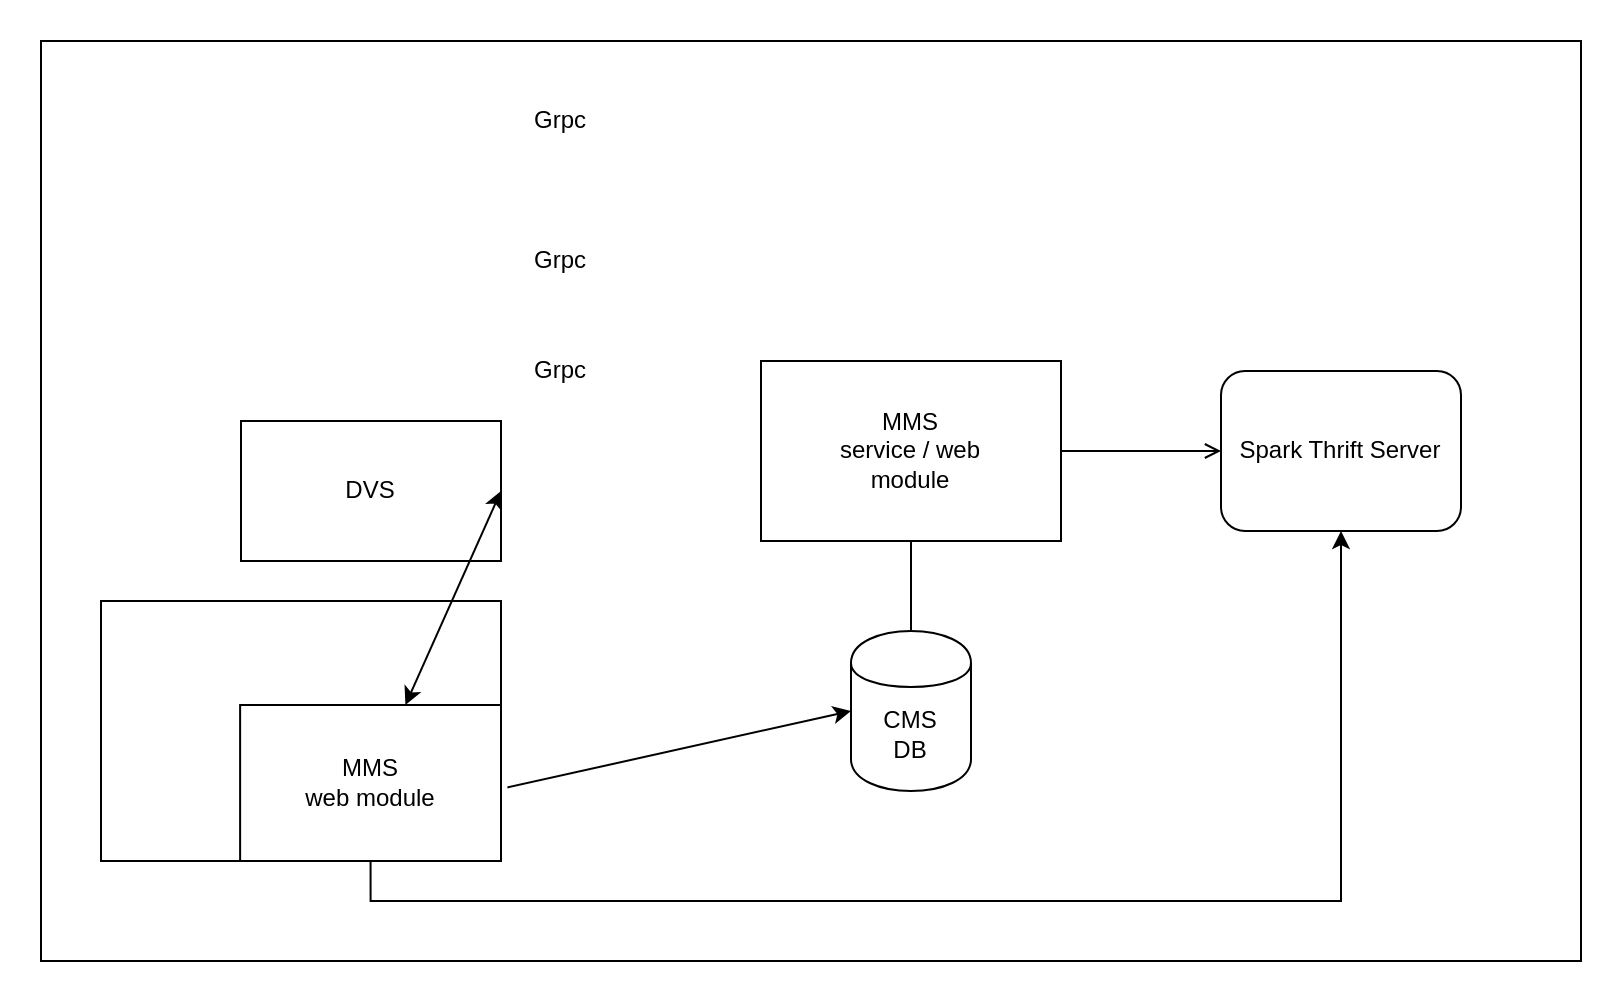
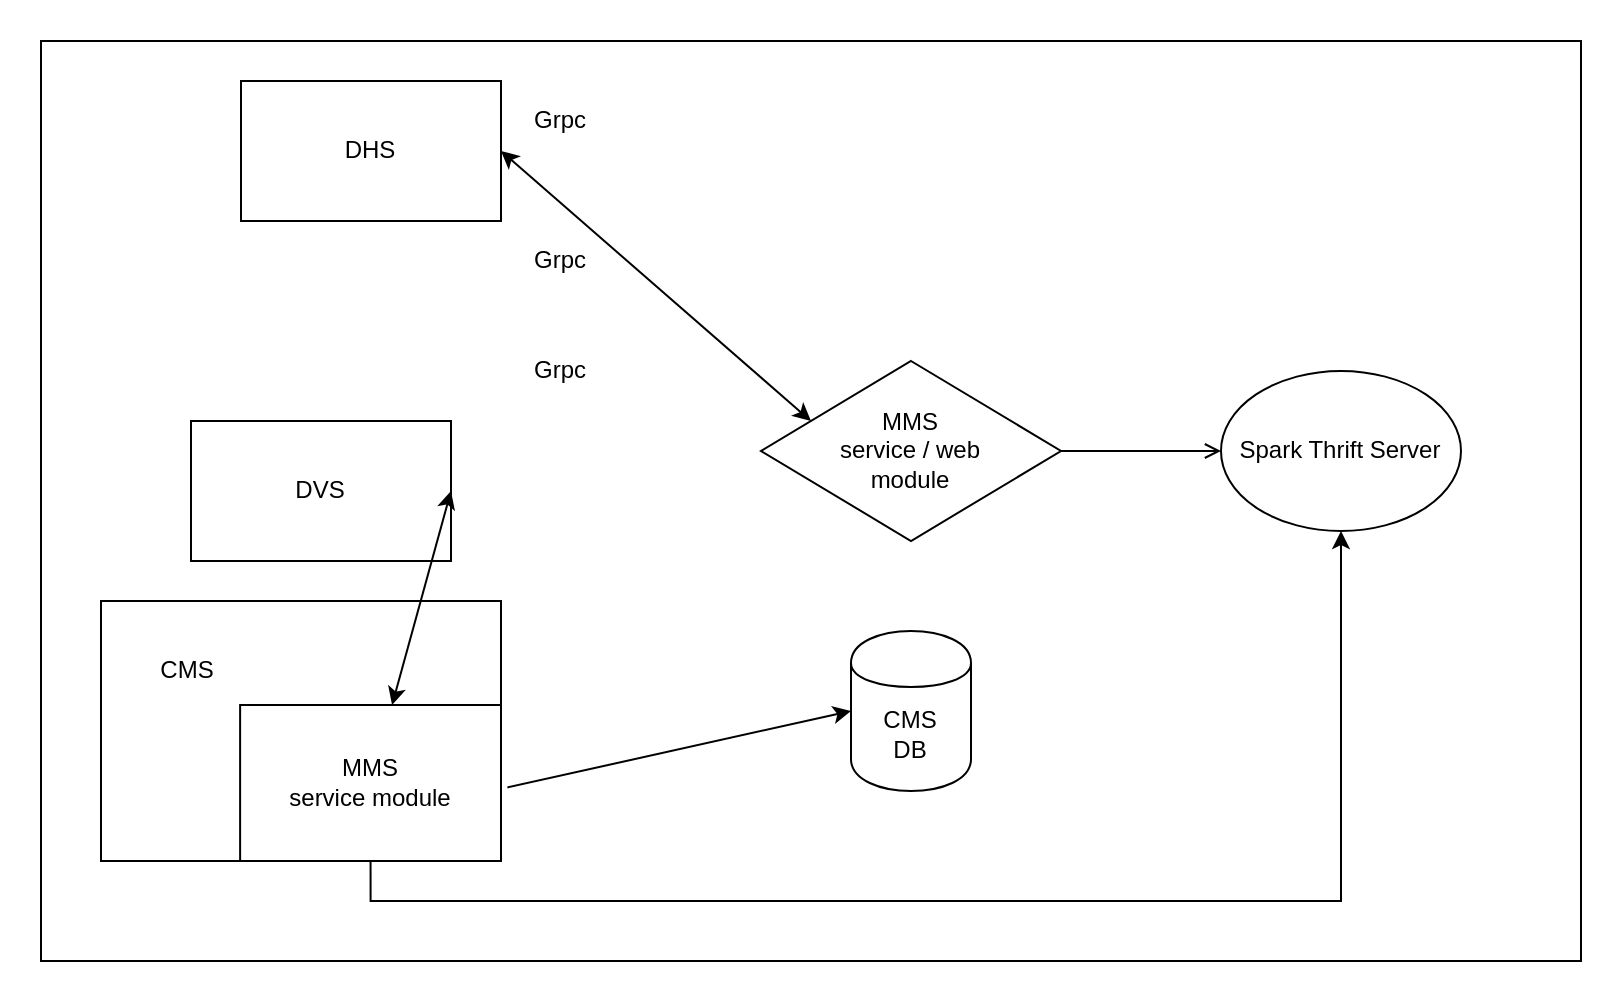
node "DHS": added
edge "DHS" -- "MMS service / web module": added
node "MMS service / web module": shape rectangle -> diamond
node "Spark Thrift Server": shape rounded rectangle -> ellipse
node "DVS": moved (371, 491) -> (321, 491)
edge "MMS service / web module" -- "CMS DB": removed
node "CMS": added
node "MMS web module": label "MMS web module" -> "MMS service module"
